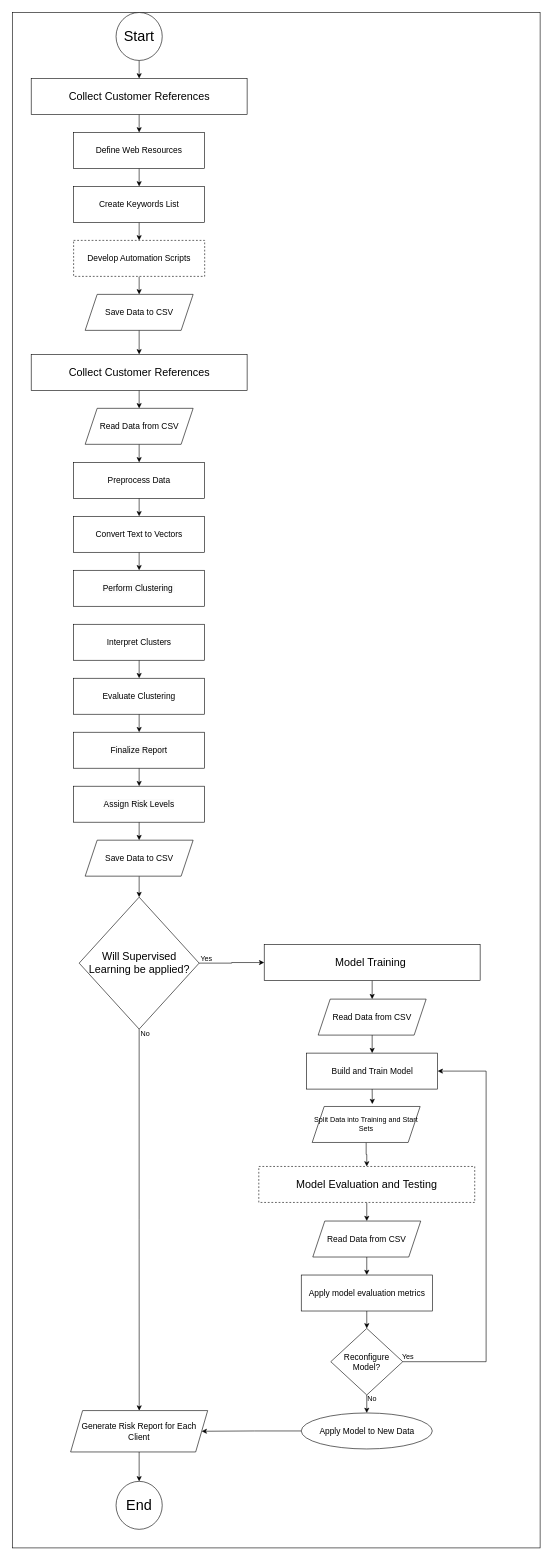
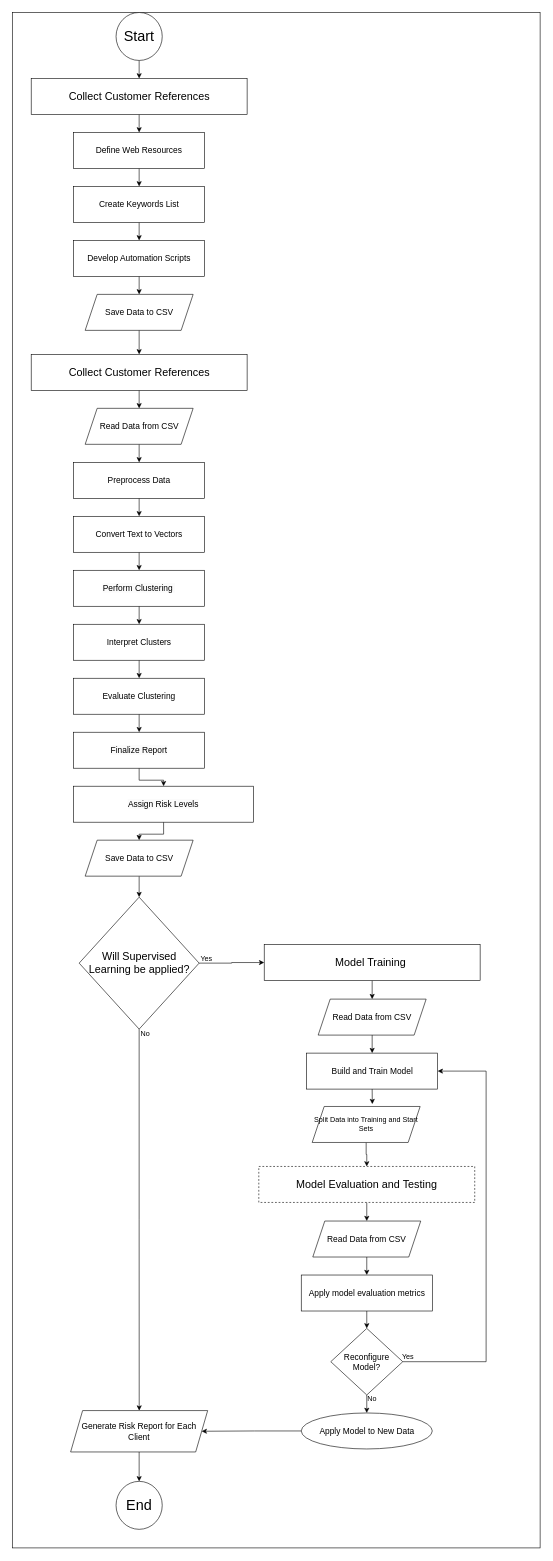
node "Develop Automation Scripts": style dashed -> solid
edge "Perform Clustering" -> "Interpret Clusters": added
node "Assign Risk Levels": size 131x36 -> 180x36
